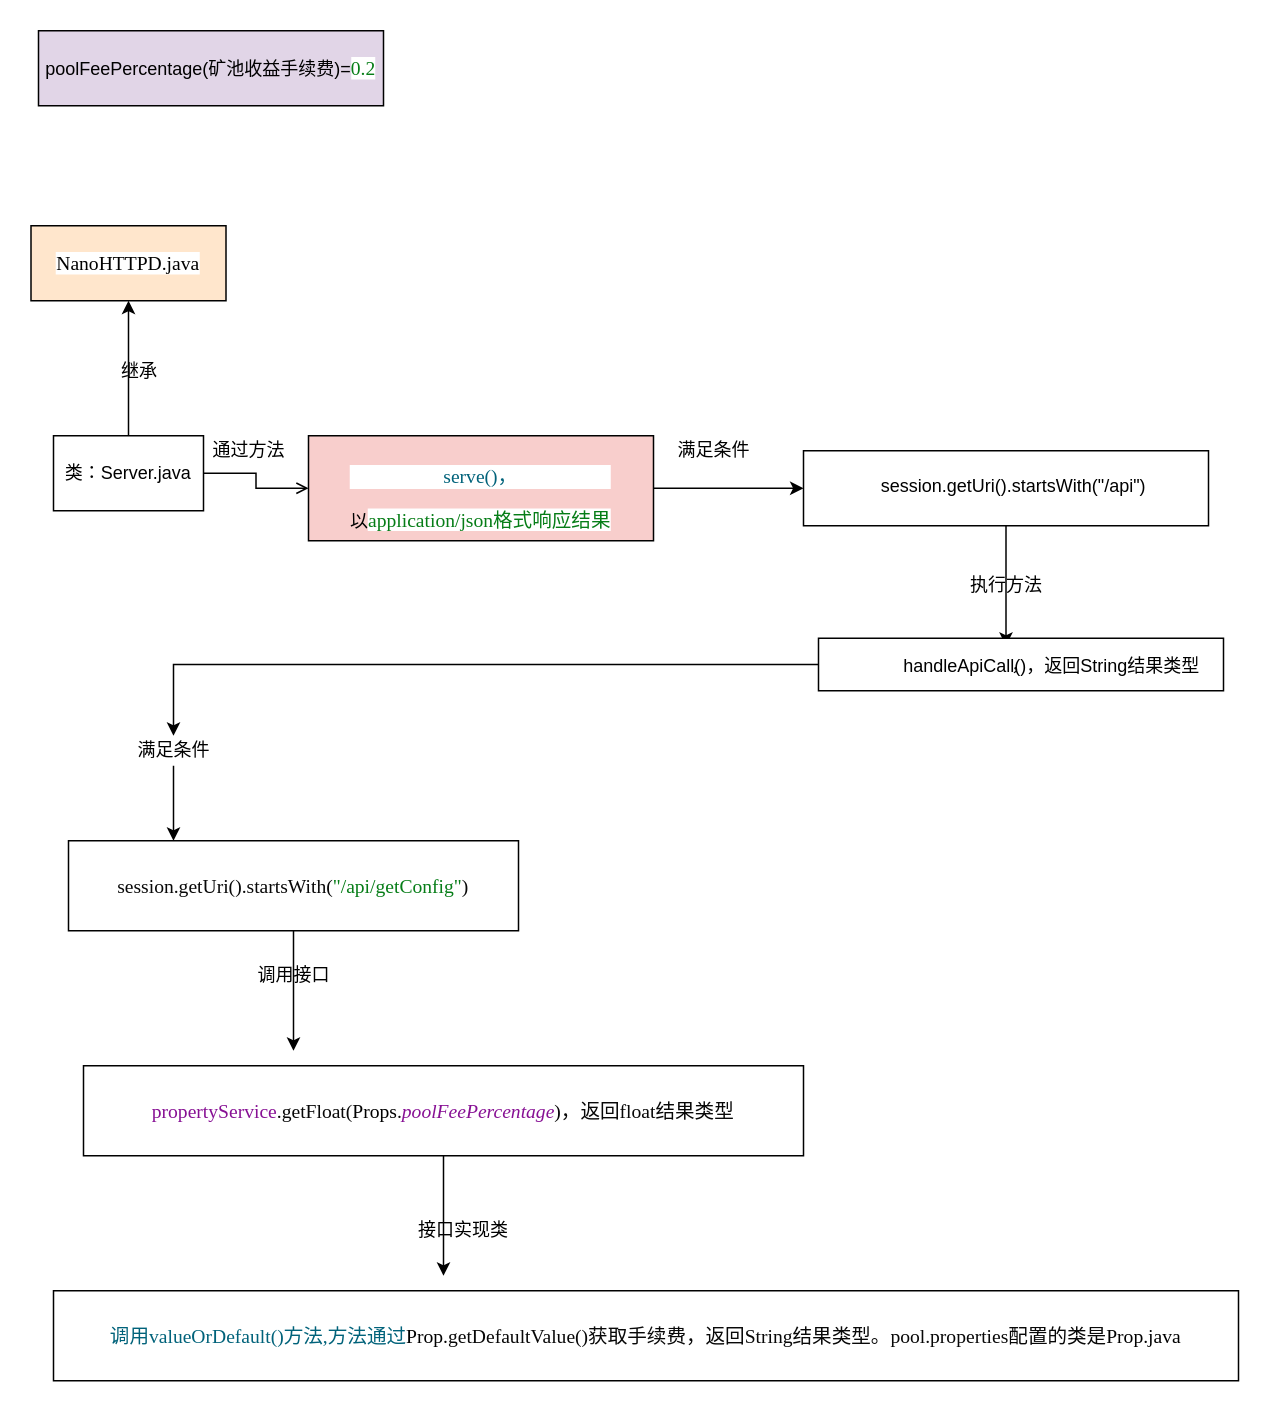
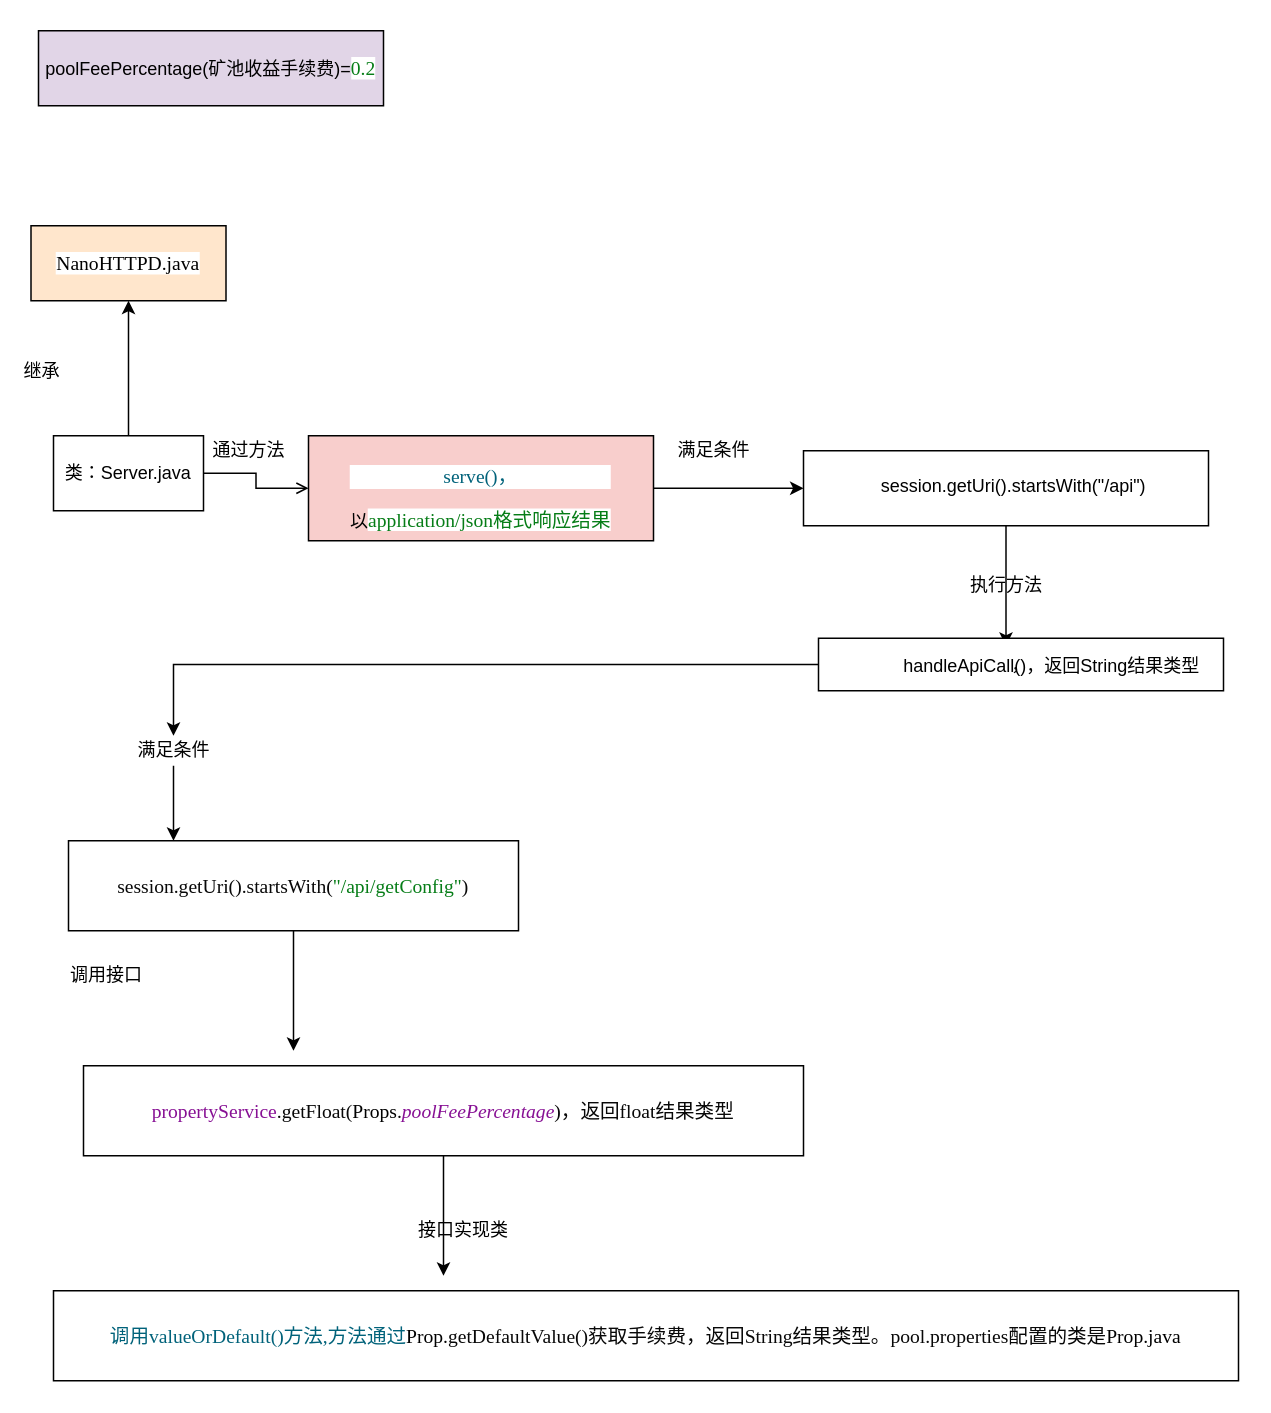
node "继承": moved (139, 371) -> (41, 371)
node "调用接口": moved (293, 976) -> (106, 976)
